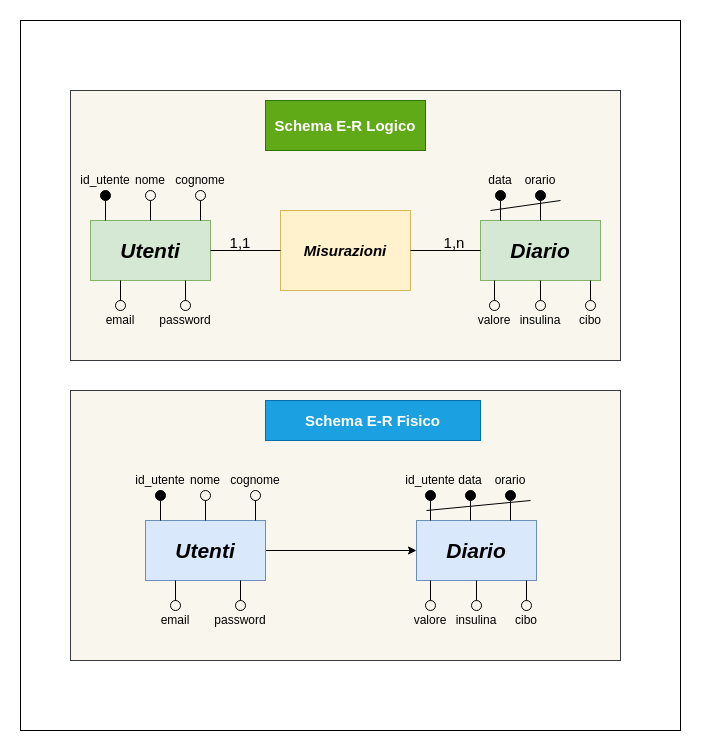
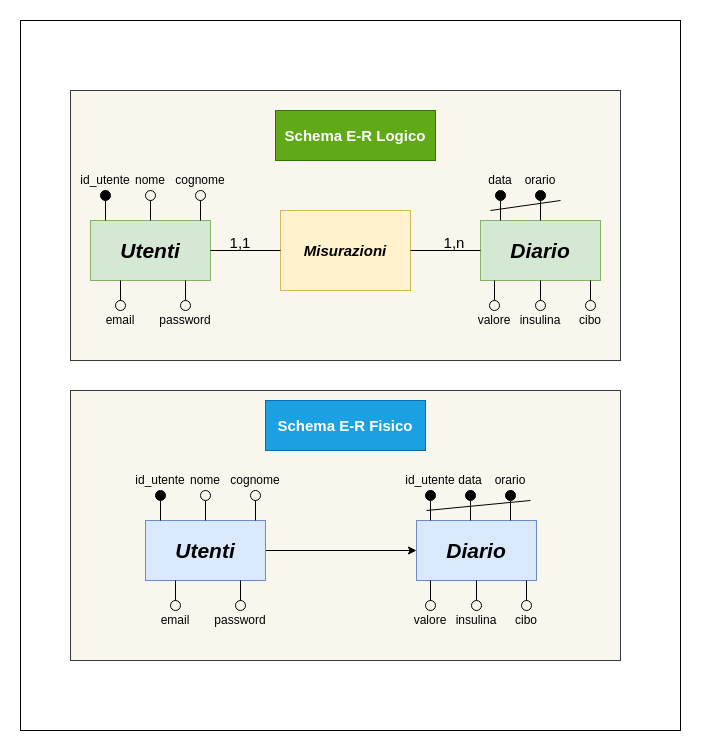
node "Schema E-R Logico": moved (346, 126) -> (356, 136)
node "Schema E-R Fisico": size 215x40 -> 160x50
